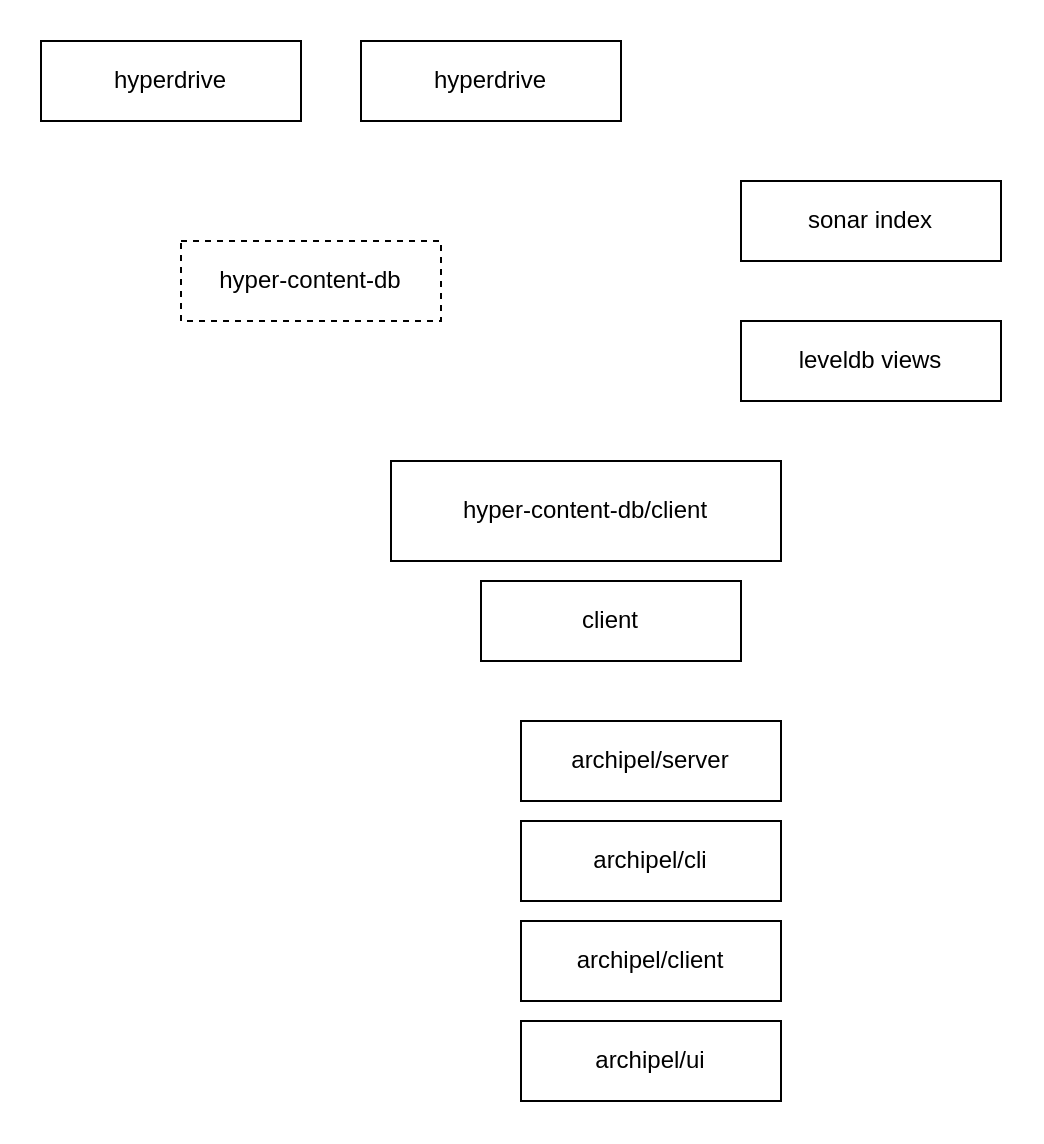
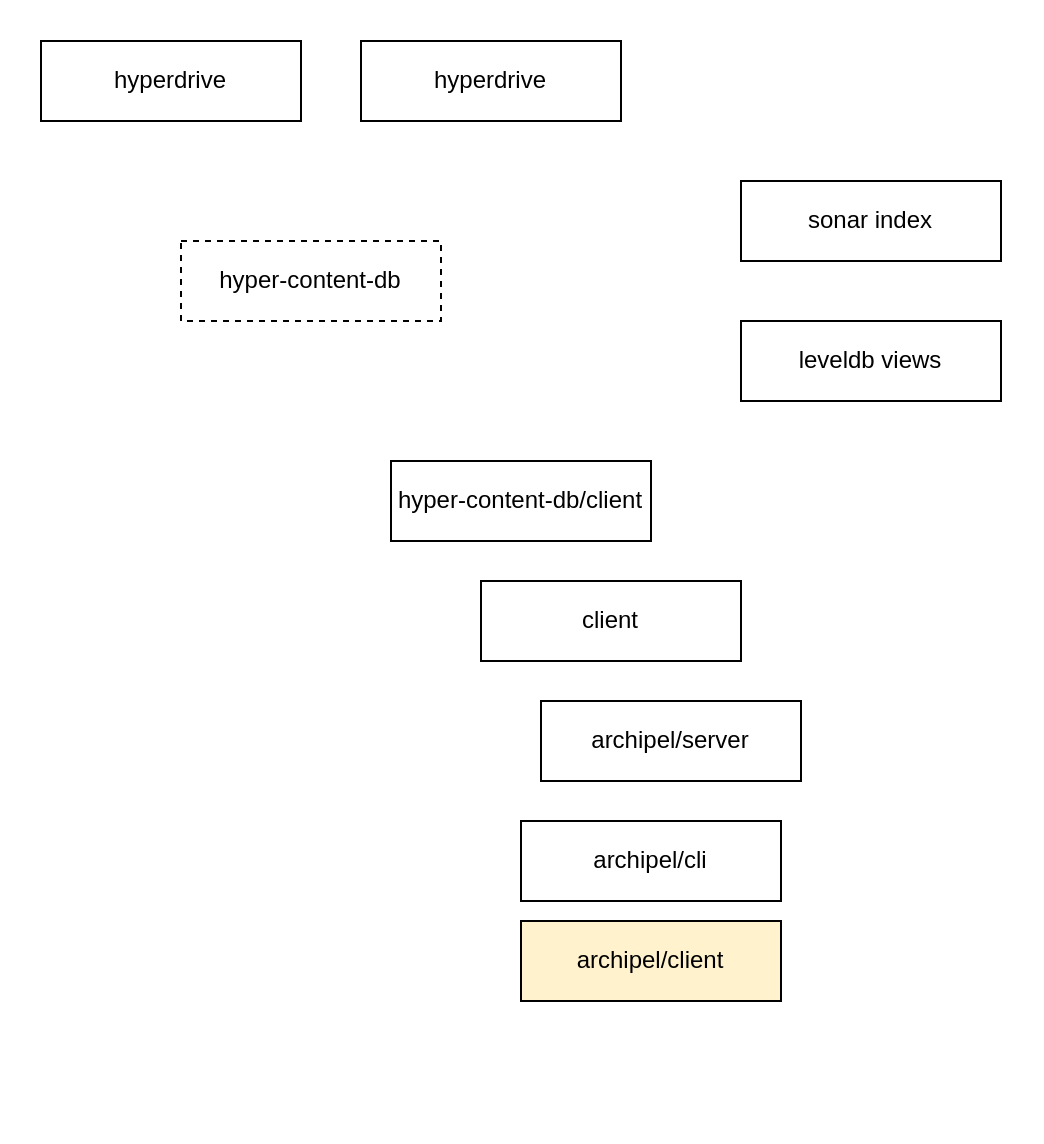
node "hyper-content-db/client": size 390x100 -> 260x80
node "archipel/server": moved (651, 761) -> (671, 741)
node "archipel/client": fillcolor #ffffff -> #fff2cc
node "archipel/ui": removed
